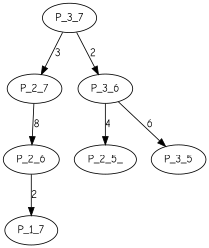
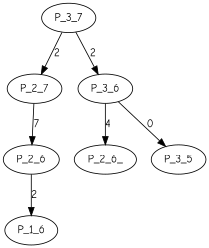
edge "P_3_7" -> "P_2_7": label "3" -> "2"
edge "P_2_7" -> "P_2_6": label "8" -> "7"
edge "P_3_6" -> "P_3_5": label "6" -> "0"
node "P_2_5_": label "P_2_5_" -> "P_2_6_"
node "P_1_7": label "P_1_7" -> "P_1_6"
